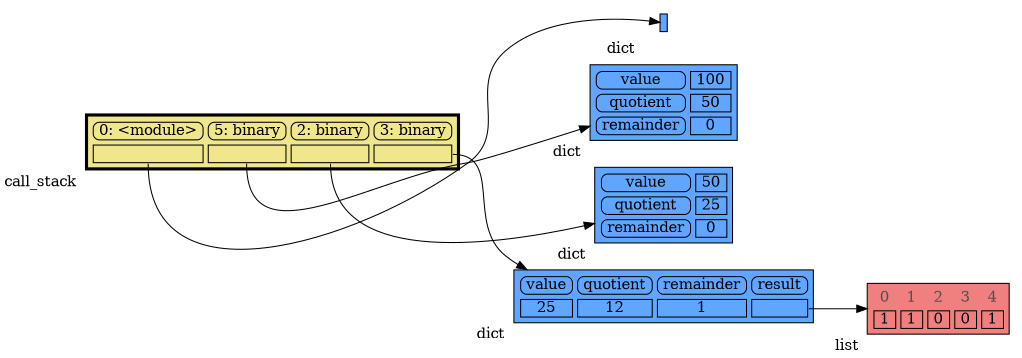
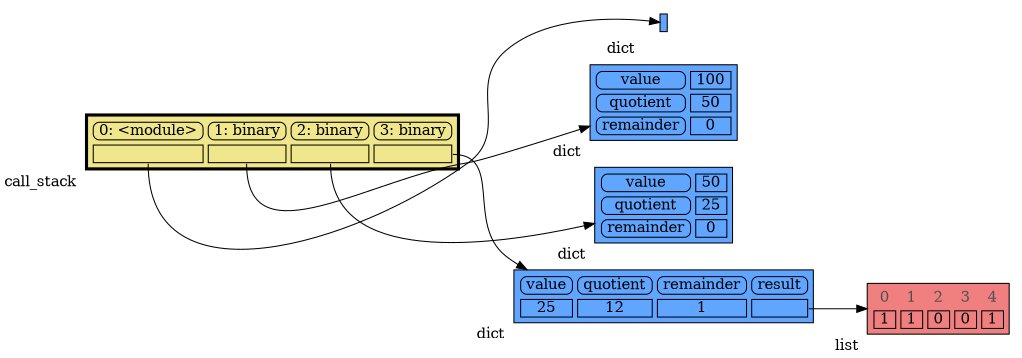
node "0: <module>": text "5: binary" -> "1: binary"
